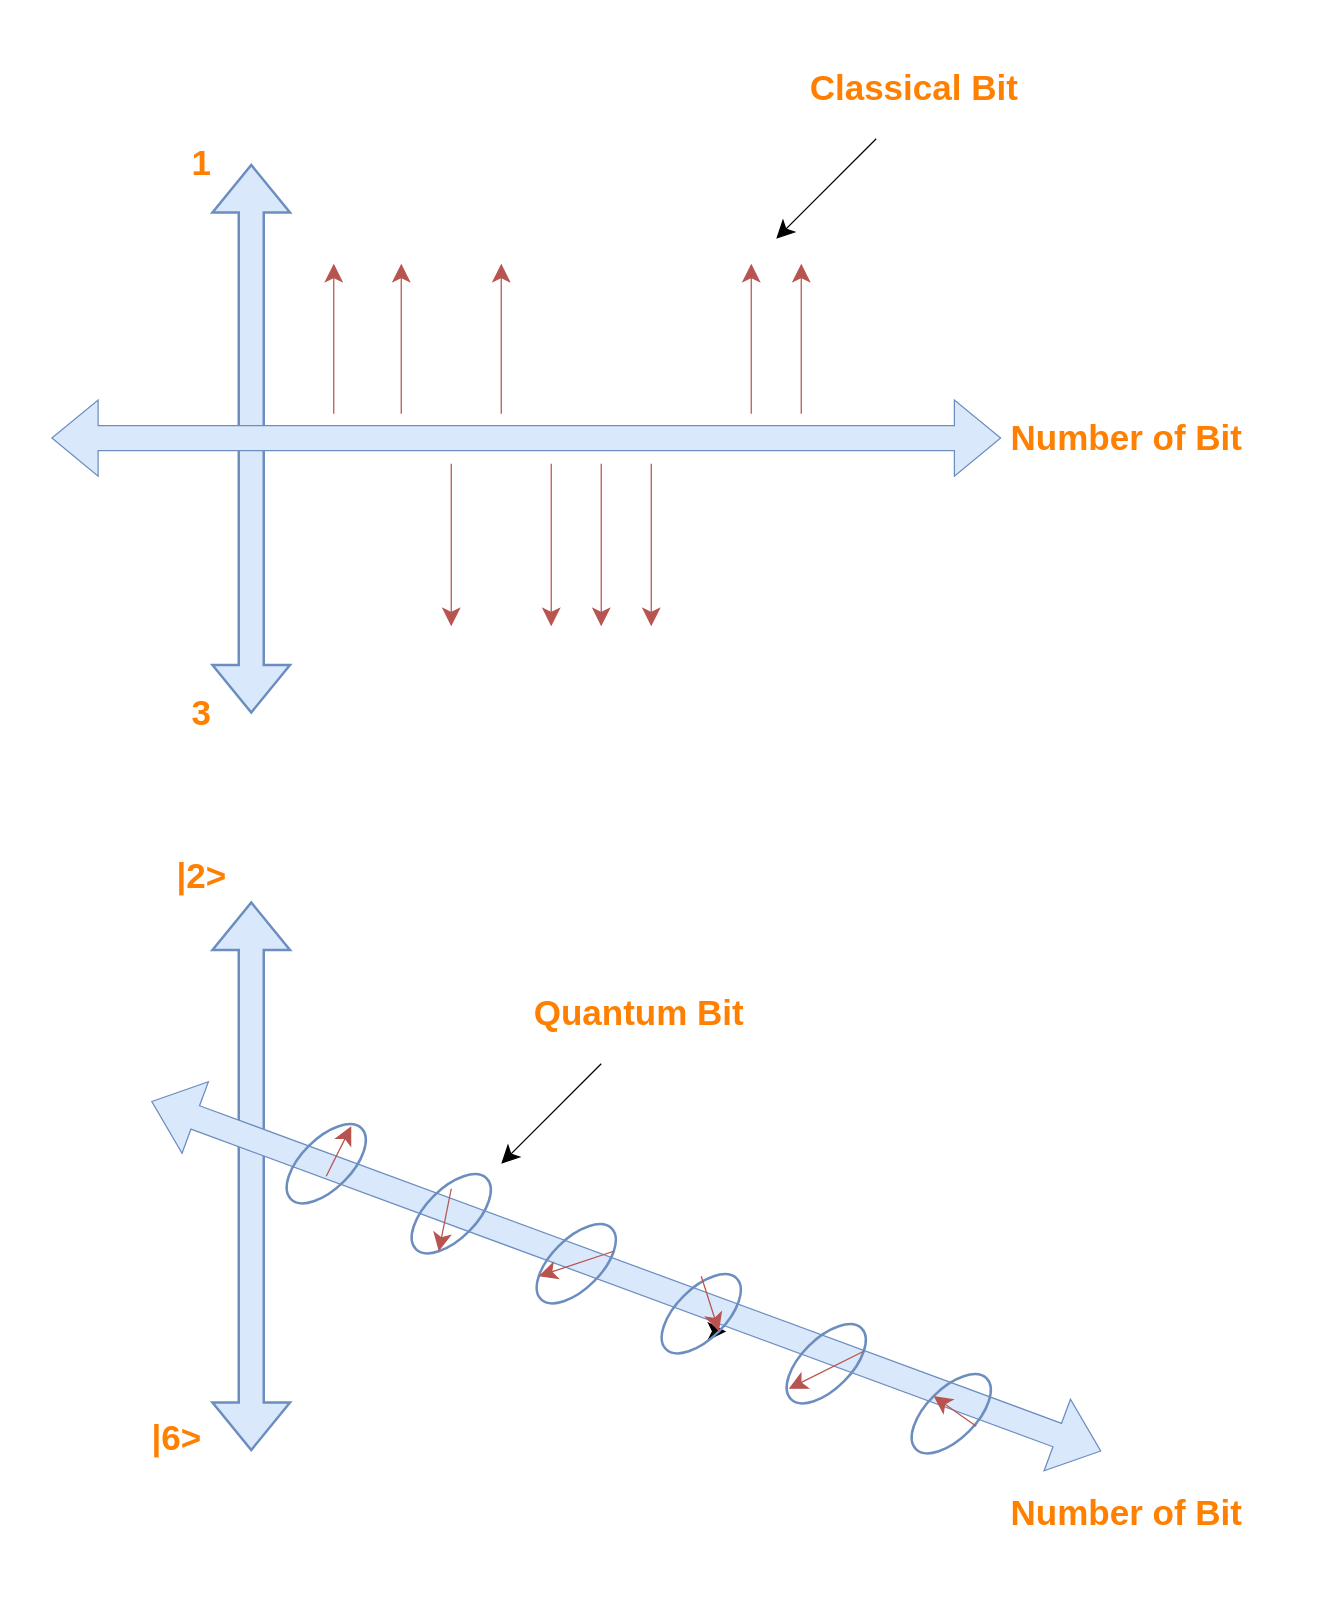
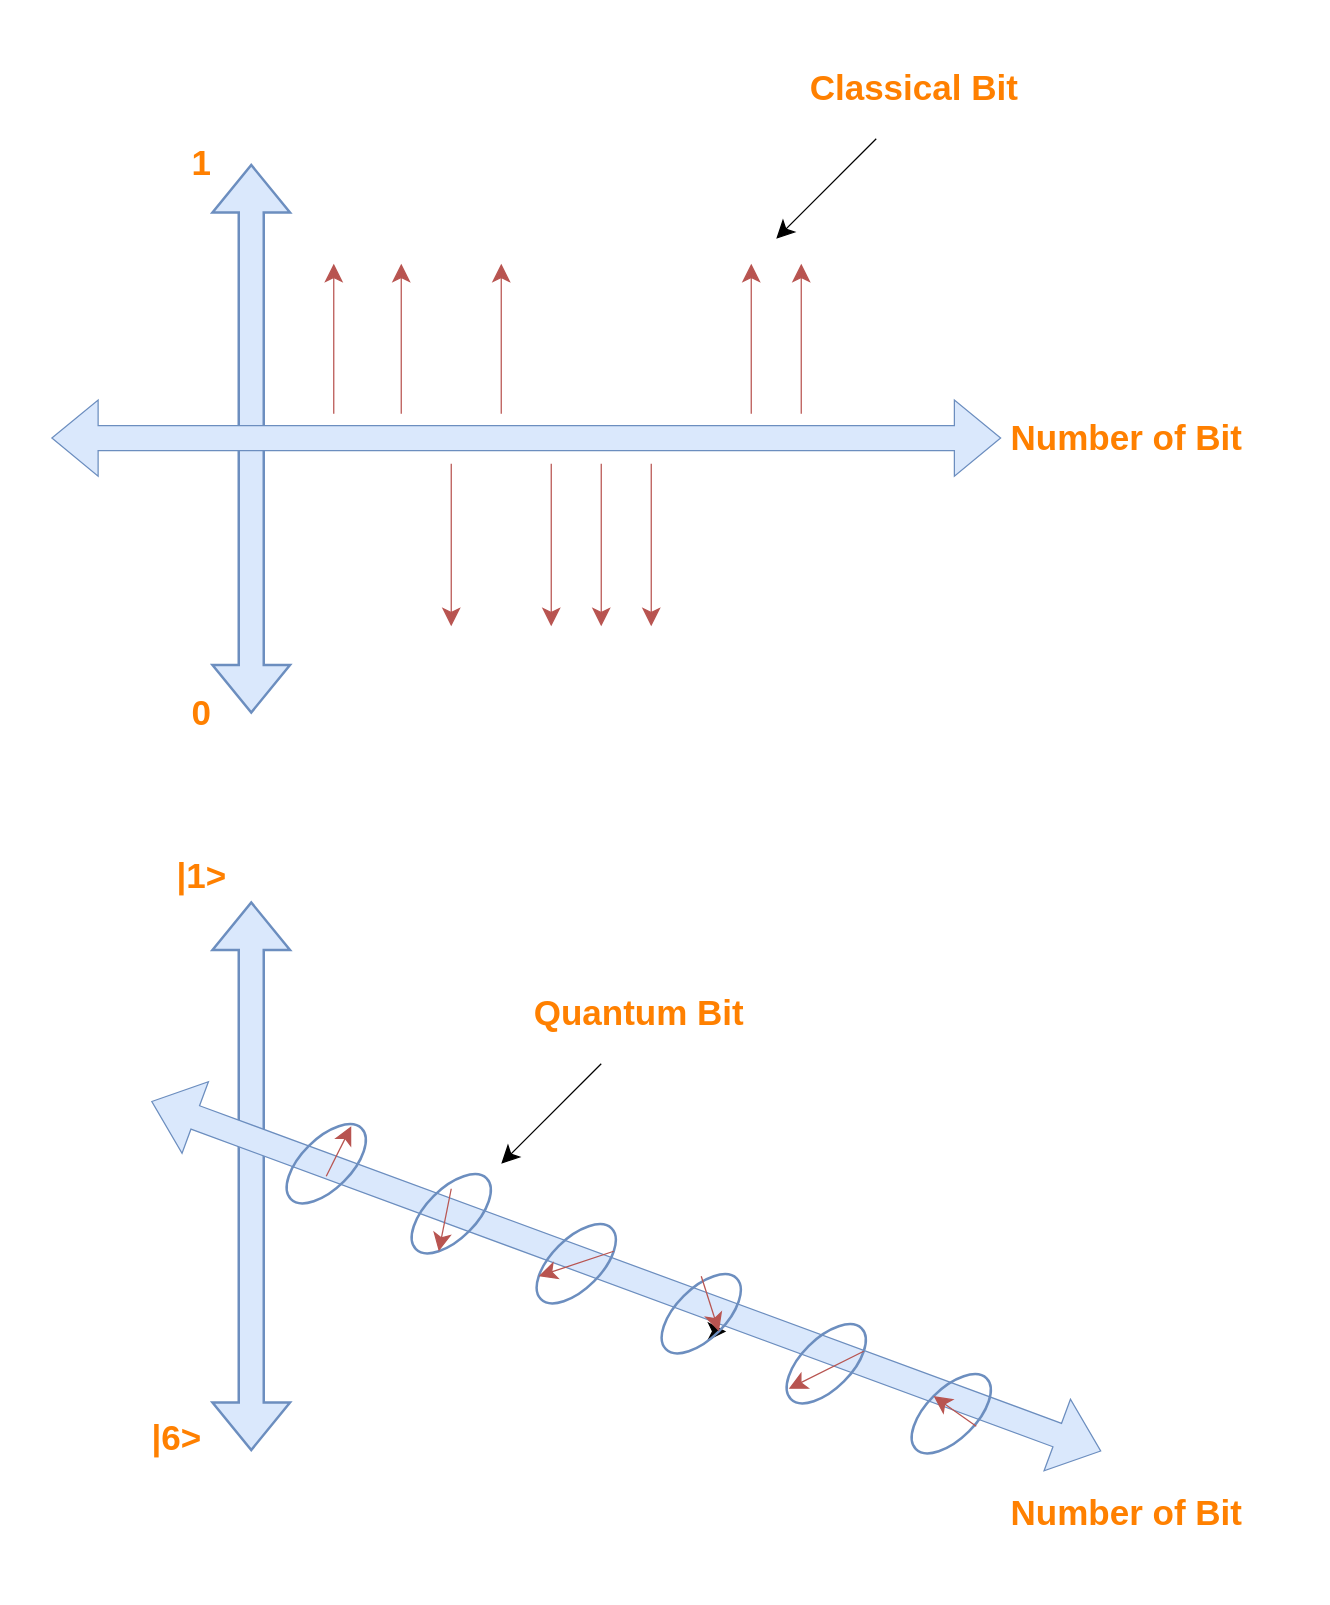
node "3": label "3" -> "0"
node "|2>": label "|2>" -> "|1>"
